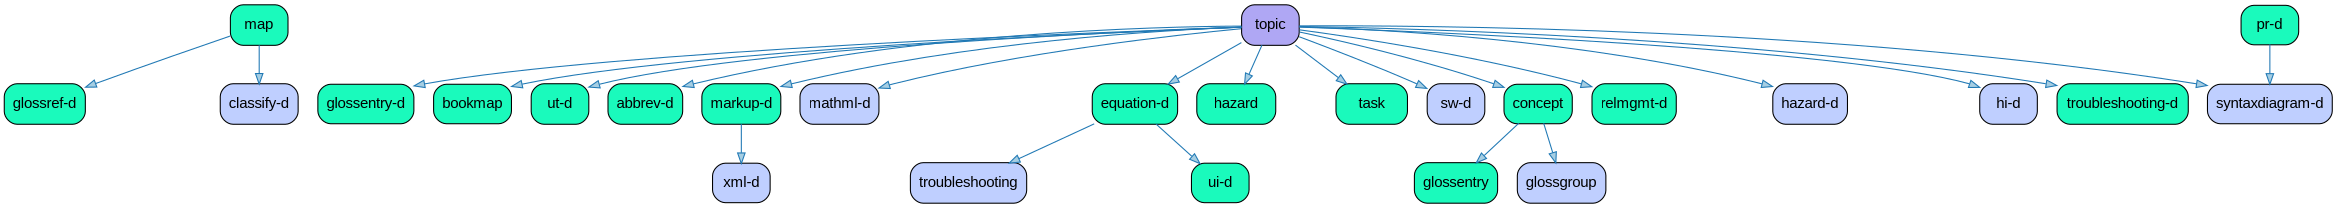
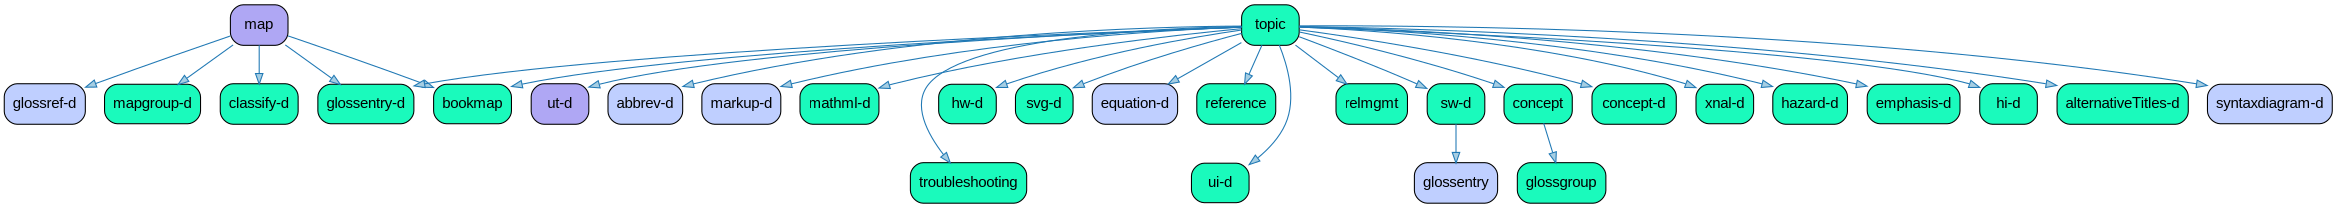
node "map": fillcolor #1afabc -> #afa7f4
node "topic": fillcolor #afa7f4 -> #1afabc
node "pr-d": removed
edge "map" -> "bookmap": added
edge "map" -> "glossentry-d": added
node "glossref-d": fillcolor #1afabc -> #bfcfff
node "mapgroup-d": added
node "classify-d": fillcolor #bfcfff -> #1afabc
node "ut-d": fillcolor #1afabc -> #afa7f4
node "abbrev-d": fillcolor #1afabc -> #bfcfff
node "markup-d": fillcolor #1afabc -> #bfcfff
node "mathml-d": fillcolor #bfcfff -> #1afabc
node "hw-d": added
node "svg-d": added
node "equation-d": fillcolor #1afabc -> #bfcfff
node "hazard": label "hazard" -> "reference"
node "task": label "task" -> "relmgmt"
node "sw-d": fillcolor #bfcfff -> #1afabc
node "relmgmt-d": label "relmgmt-d" -> "concept-d"
node "xnal-d": added
node "hazard-d": fillcolor #bfcfff -> #1afabc
node "emphasis-d": added
node "hi-d": fillcolor #bfcfff -> #1afabc
node "troubleshooting-d": label "troubleshooting-d" -> "alternativeTitles-d"
edge "concept" -> "glossentry": now "sw-d" -> "glossentry"
edge "equation-d" -> "ui-d": now "topic" -> "ui-d"
edge "equation-d" -> "troubleshooting": now "topic" -> "troubleshooting"
node "xml-d": removed
node "troubleshooting": fillcolor #bfcfff -> #1afabc
node "glossentry": fillcolor #1afabc -> #bfcfff
node "glossgroup": fillcolor #bfcfff -> #1afabc
